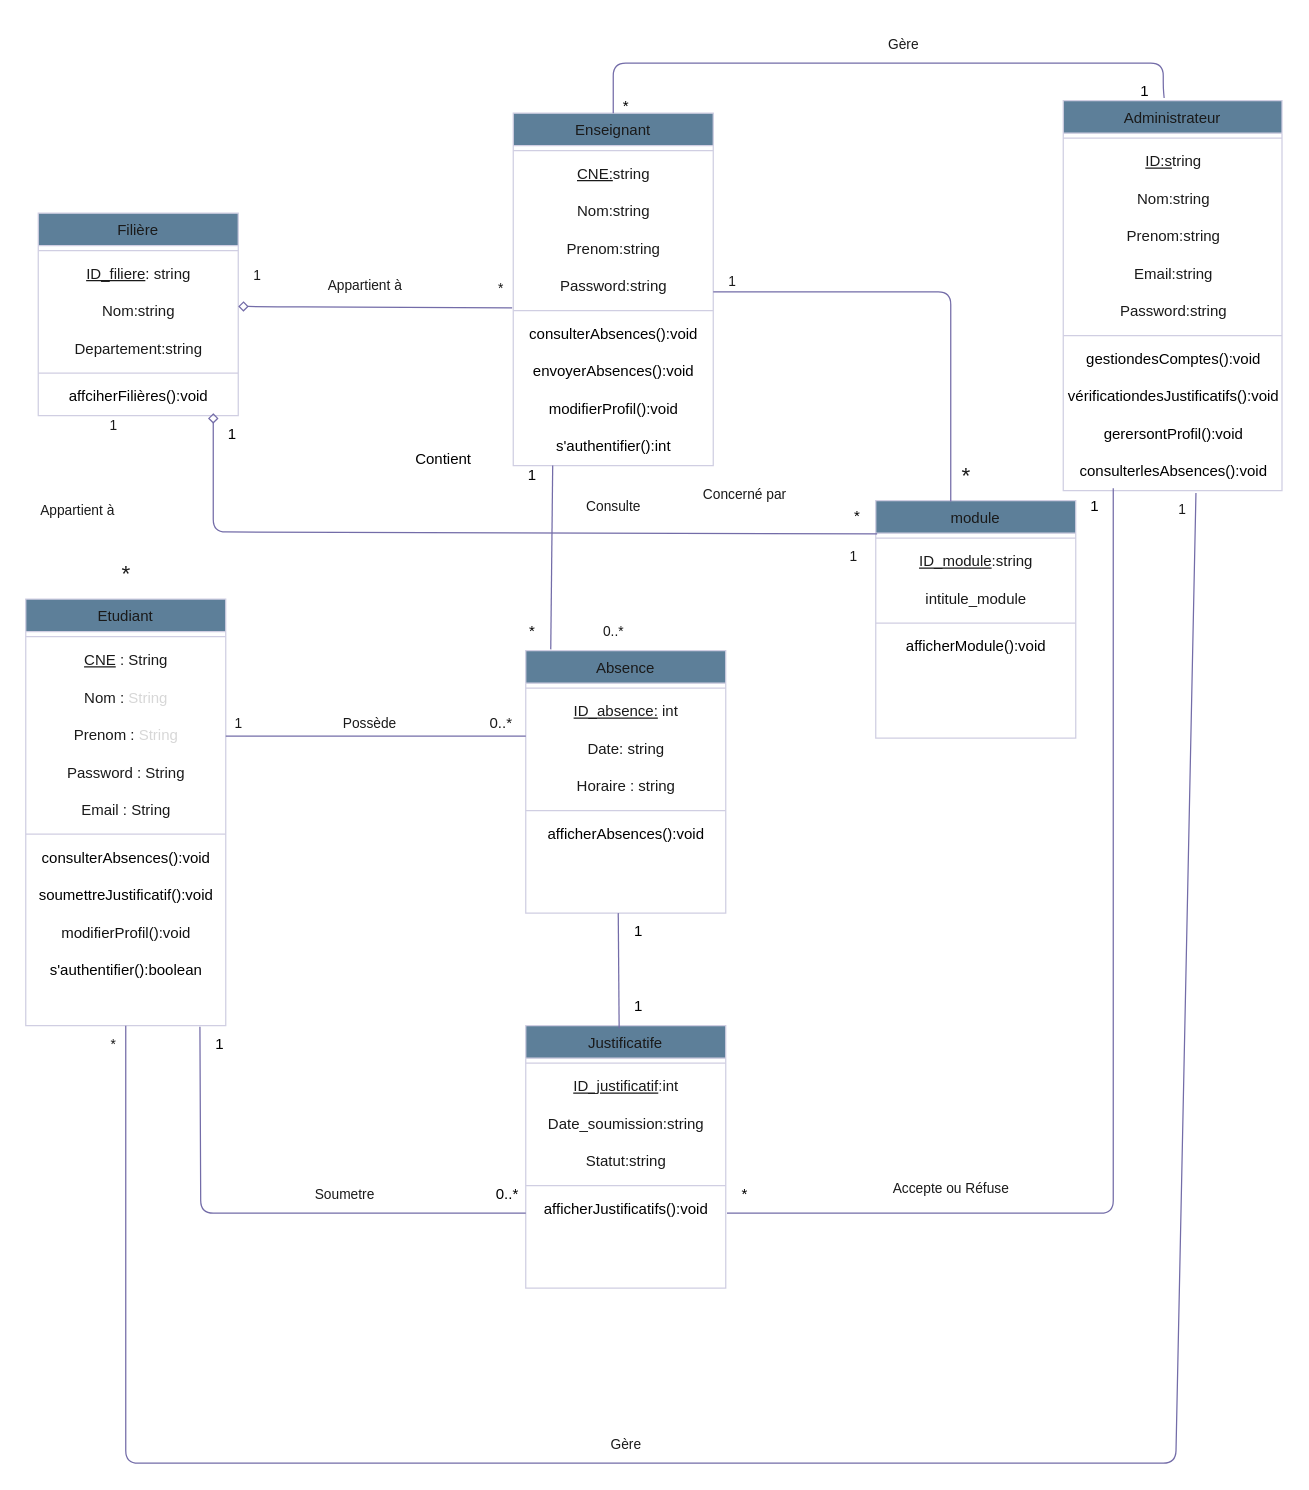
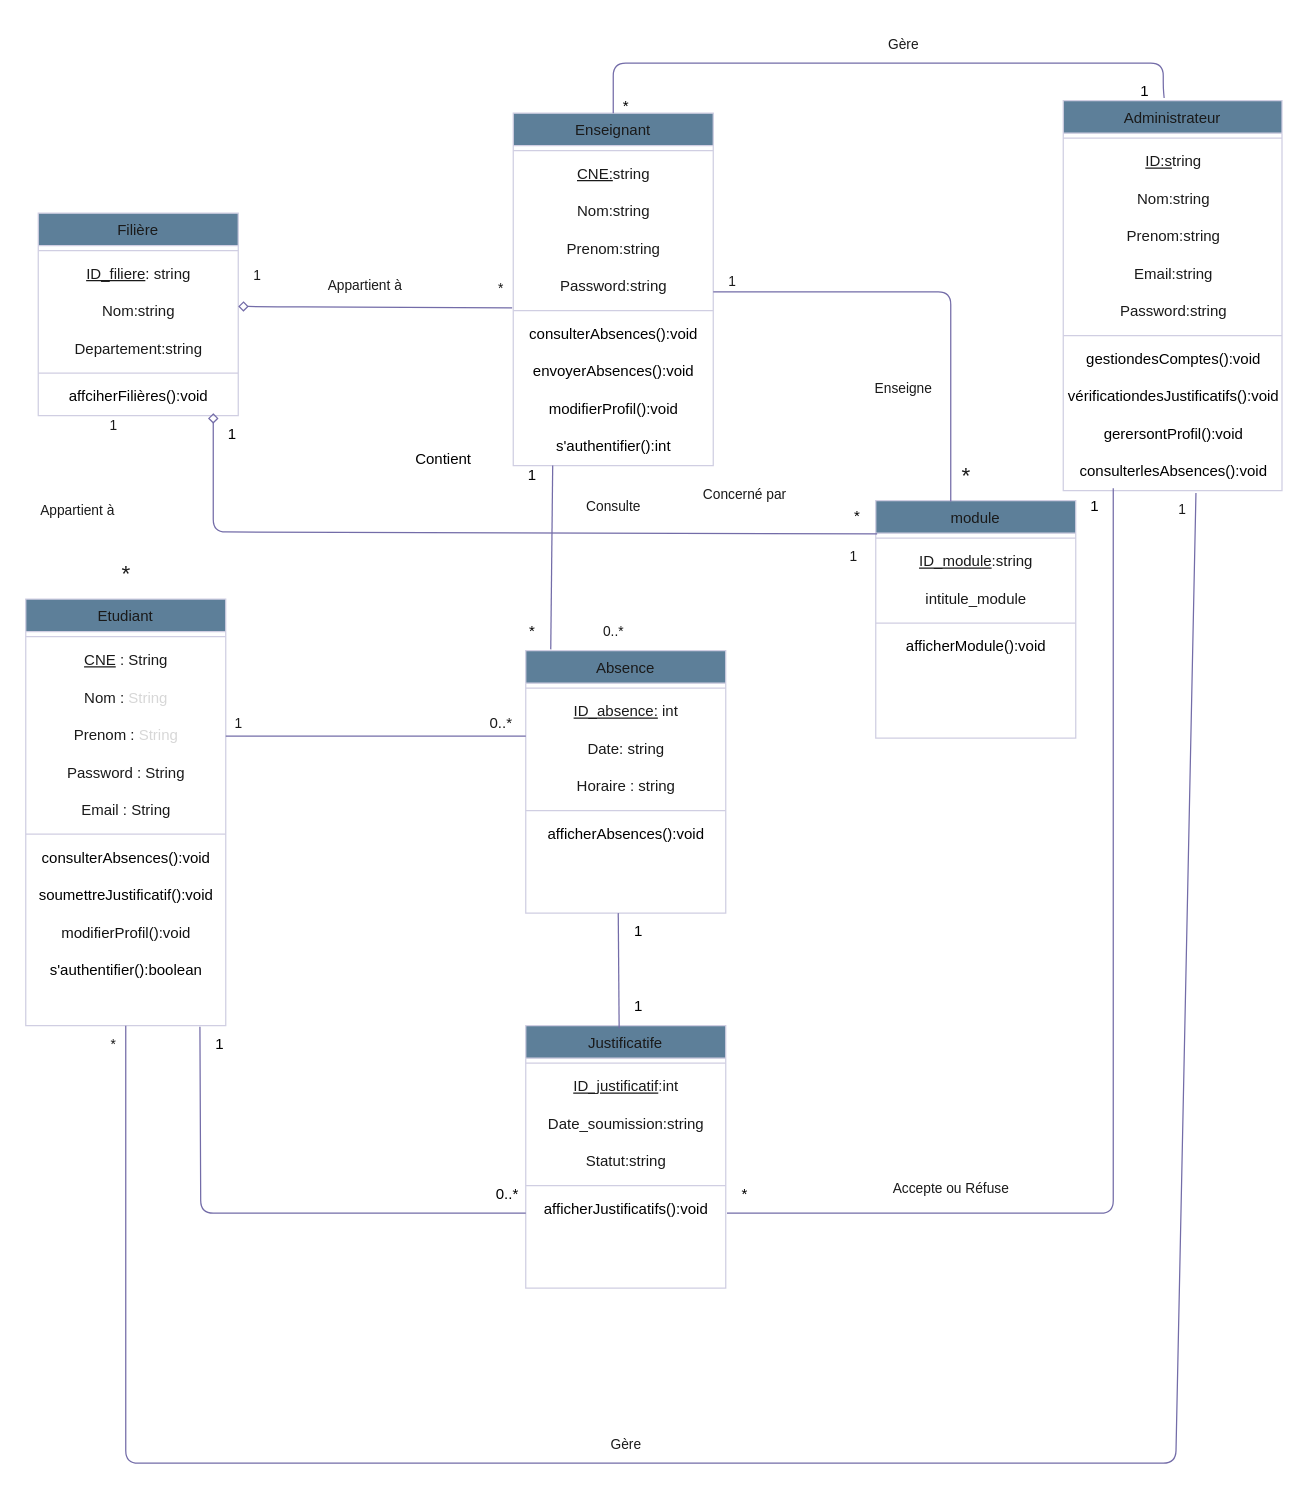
node "Enseigne": added
node "Possède": removed
node "Soumetre": removed
